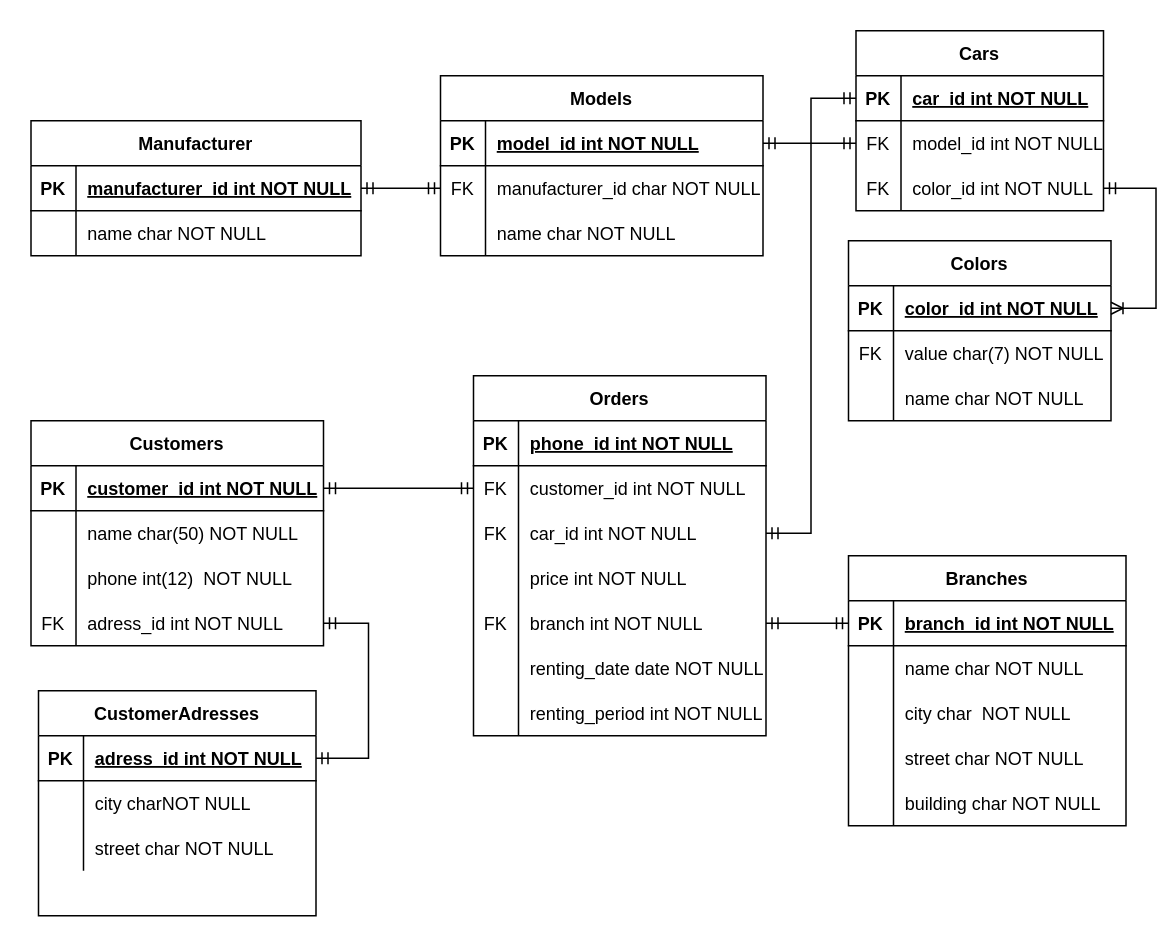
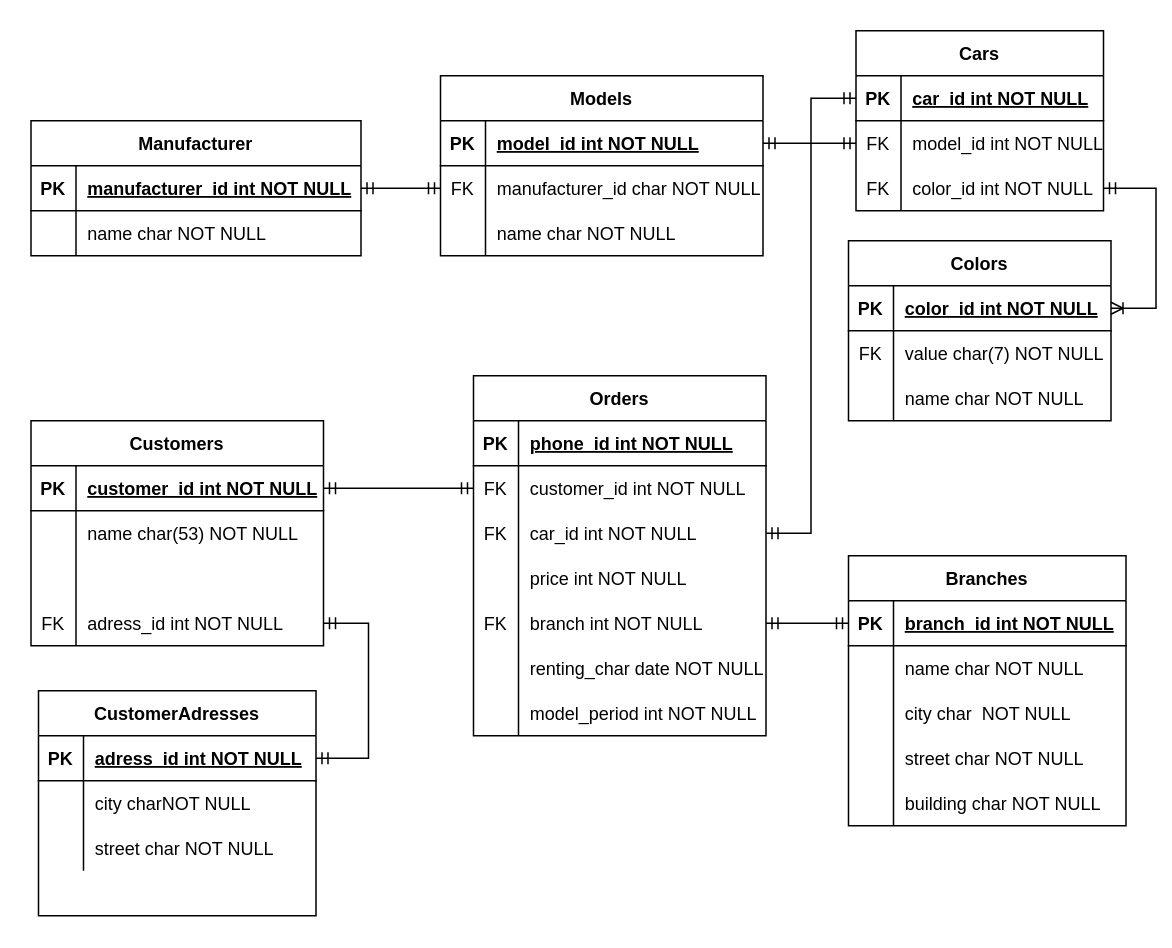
node "name char(50) NOT NULL": label "name char(50) NOT NULL" -> "name char(53) NOT NULL"
node "phone int(12) NOT NULL": removed
node "renting_date date NOT NULL": label "renting_date date NOT NULL" -> "renting_char date NOT NULL"
node "renting_period int NOT NULL": label "renting_period int NOT NULL" -> "model_period int NOT NULL"
